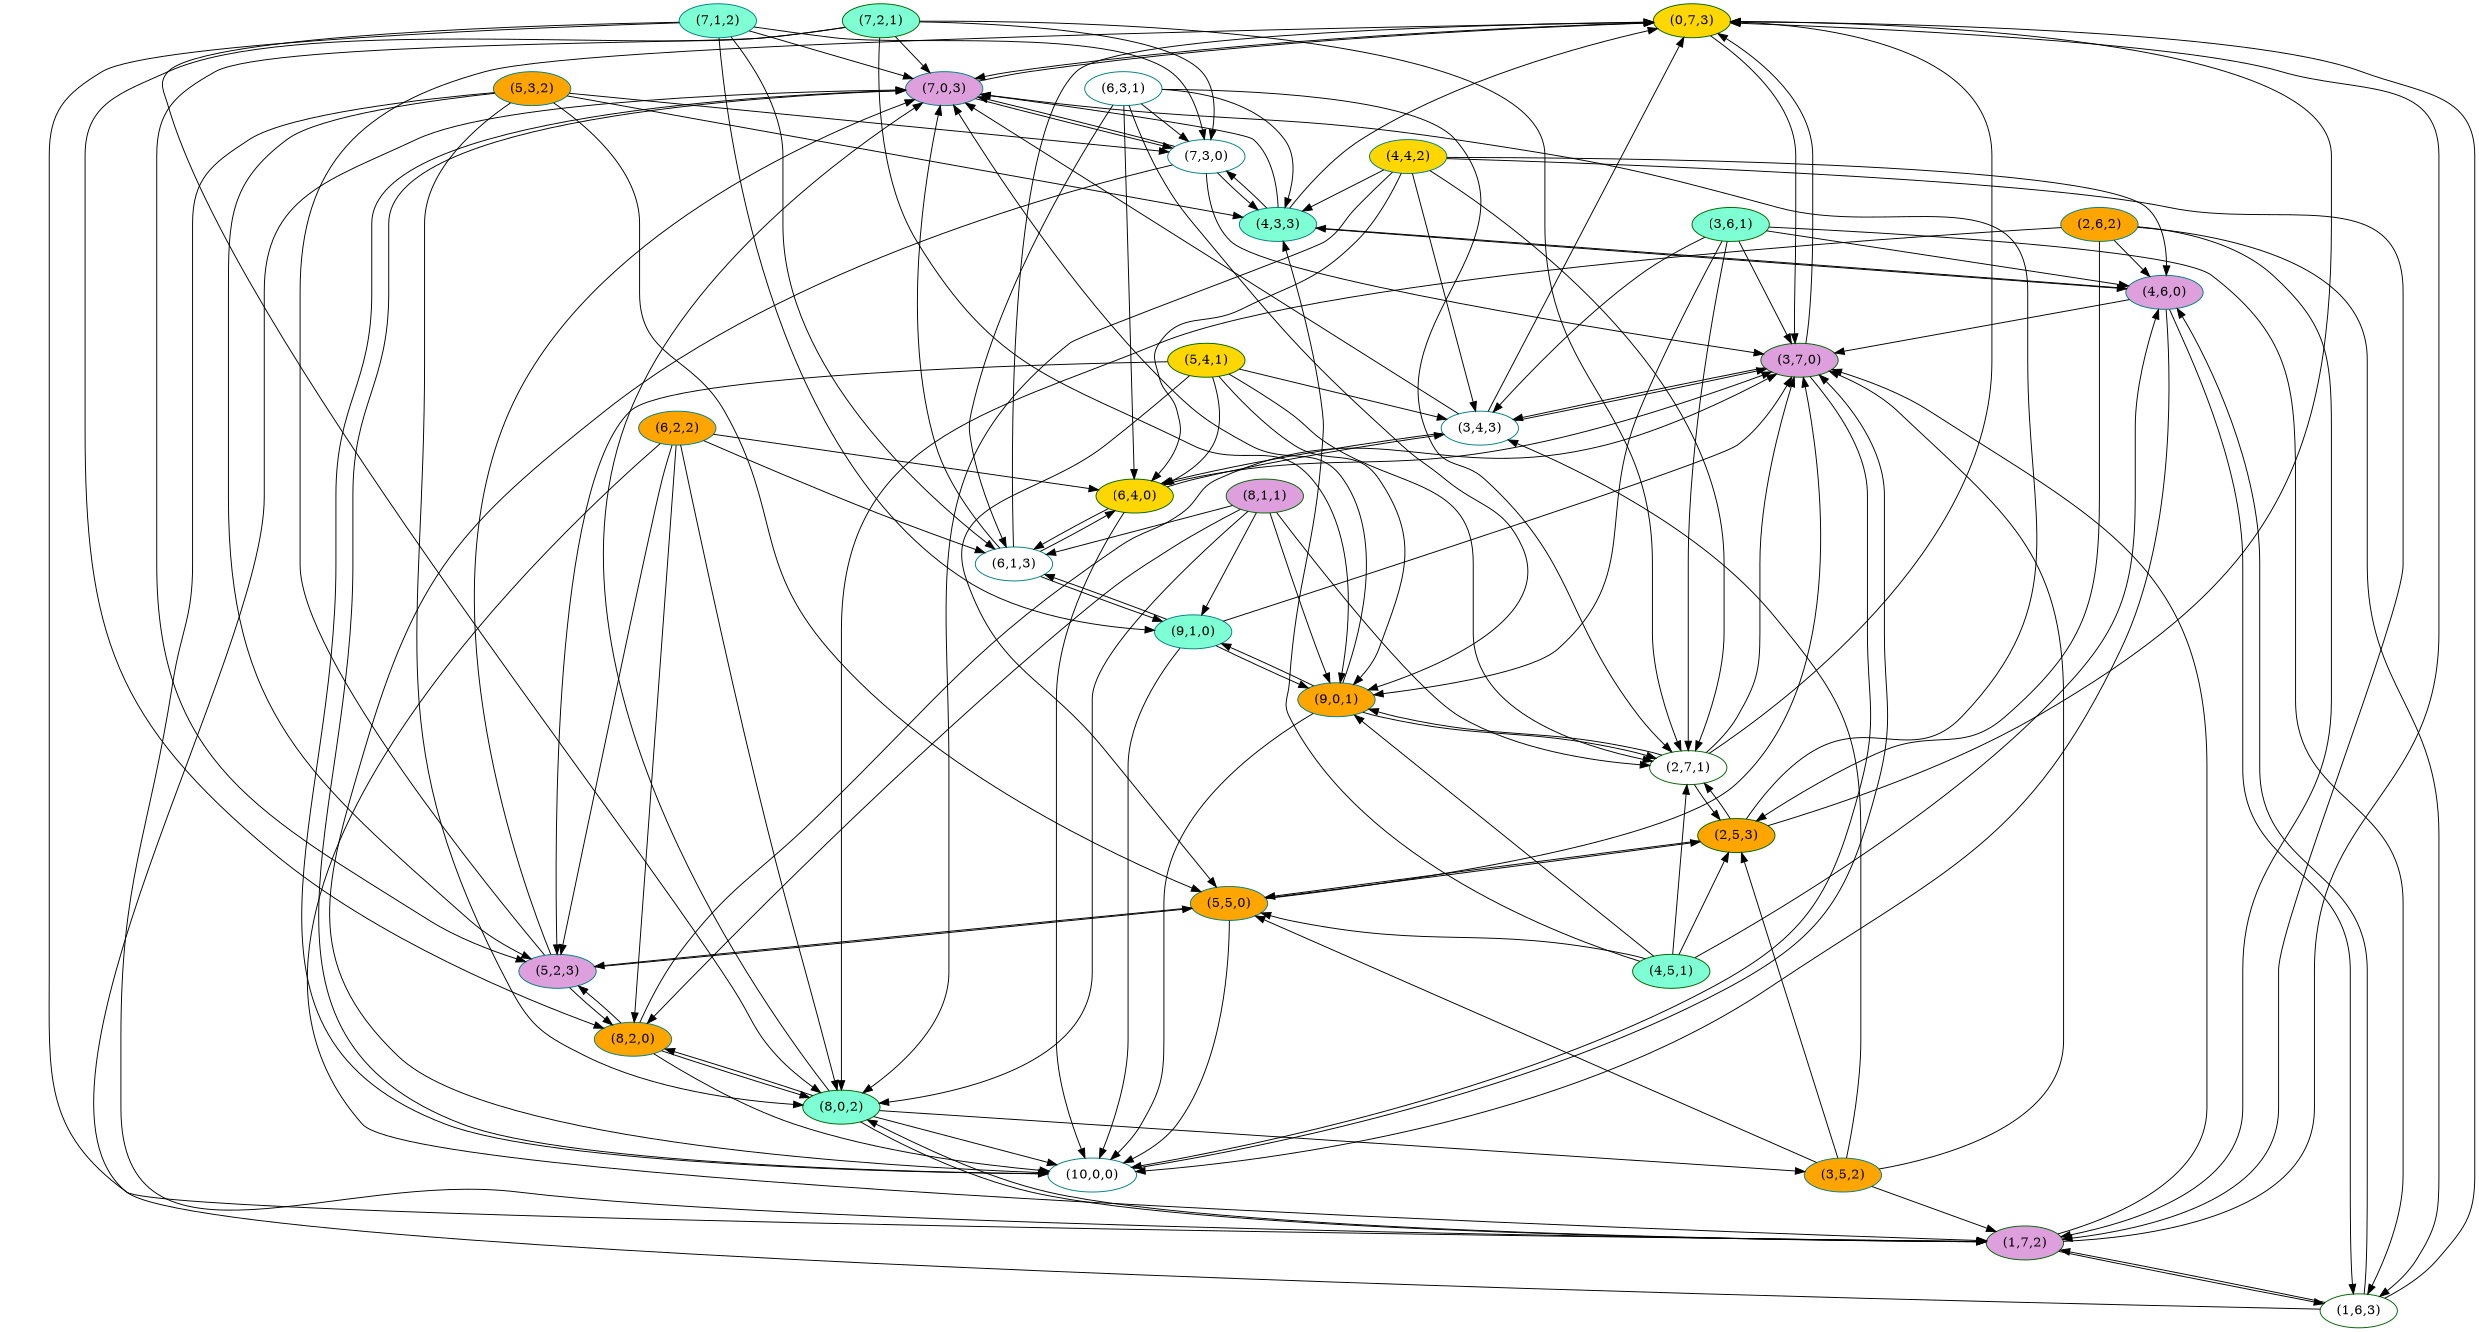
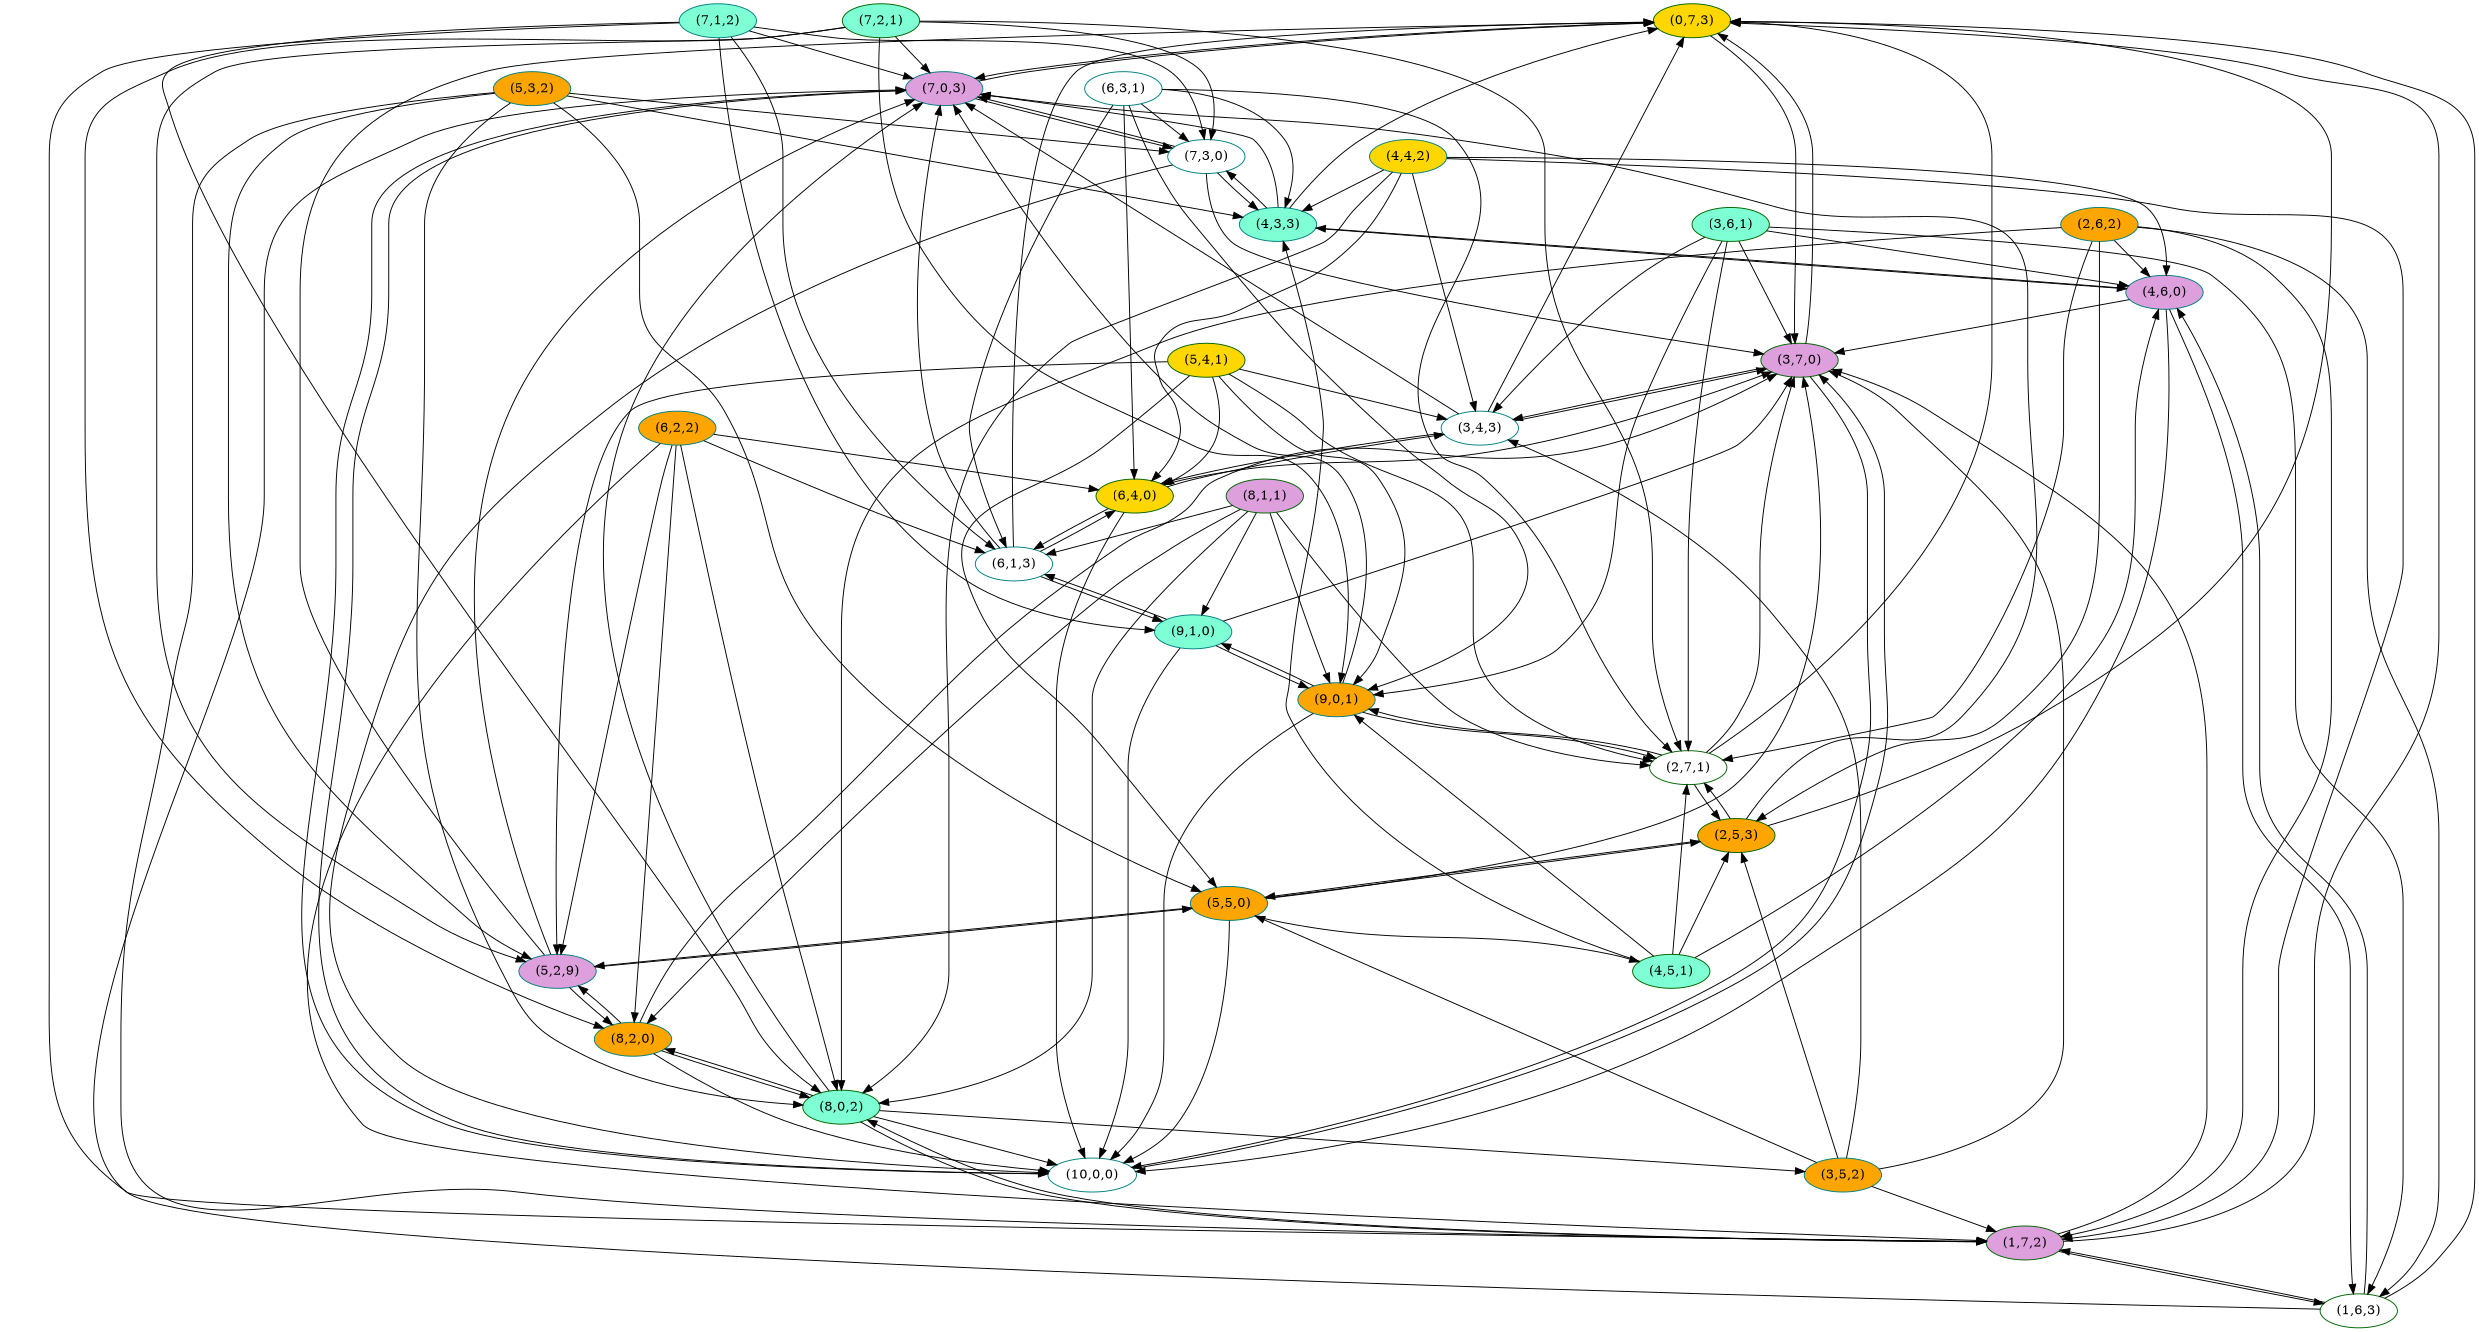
edge "(4,4,2)" -> "(2,7,1)": now "(2,6,2)" -> "(2,7,1)"
edge "(4,5,1)" -> "(5,5,0)": reversed
node "(5,2,3)": label "(5,2,3)" -> "(5,2,9)"
